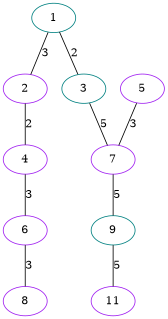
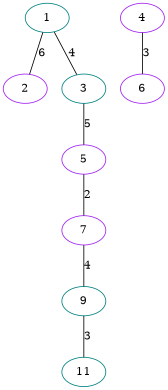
edge "1" -- "2": label "3" -> "6"
edge "1" -- "3": label "2" -> "4"
edge "2" -- "4": removed, label "2"
edge "3" -- "7": now "3" -- "5"
edge "5" -- "7": label "3" -> "2"
edge "7" -- "9": label "5" -> "4"
edge "9" -- "11": label "5" -> "3"
node "8": removed
node "11": color purple -> teal
